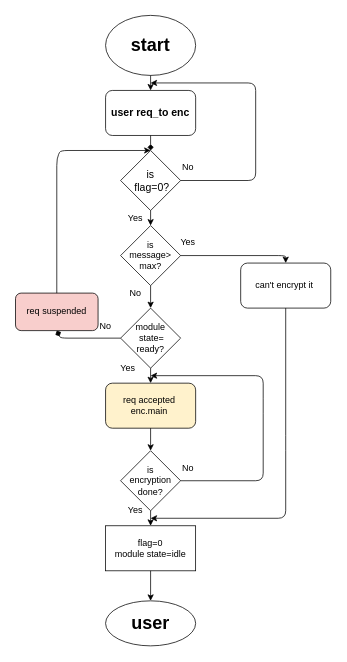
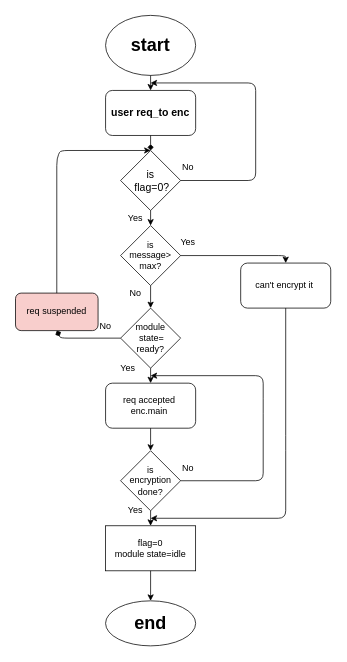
node "req accepted enc.main": fillcolor #fff2cc -> #ffffff
node "user": label "user" -> "end"
